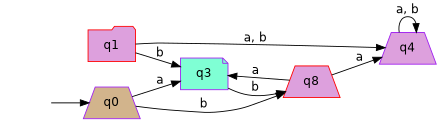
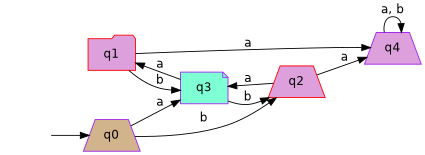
edge "q1" -> "q4": label "a, b" -> "a"
edge "q3" -> "q1": added, label "a"
node "q8": label "q8" -> "q2"
